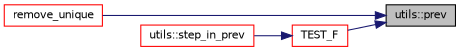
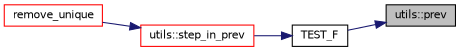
edge "remove_unique" -> "utils::prev": now "remove_unique" -> "utils::step_in_prev"
node "TEST_F": color red -> black
